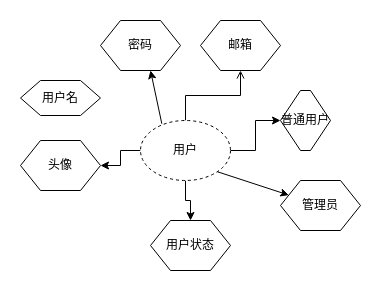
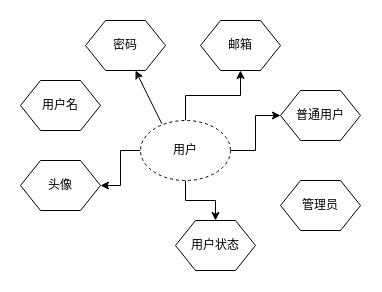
node "密码": moved (141, 46) -> (126, 46)
edge "用户" -> "邮箱": arrowhead open -> classic
node "用户名": size 80x35 -> 80x50
node "普通用户": size 50x60 -> 80x50
node "头像": moved (61, 166) -> (61, 186)
edge "用户" -> "管理员": removed
node "用户状态": moved (191, 246) -> (216, 246)
